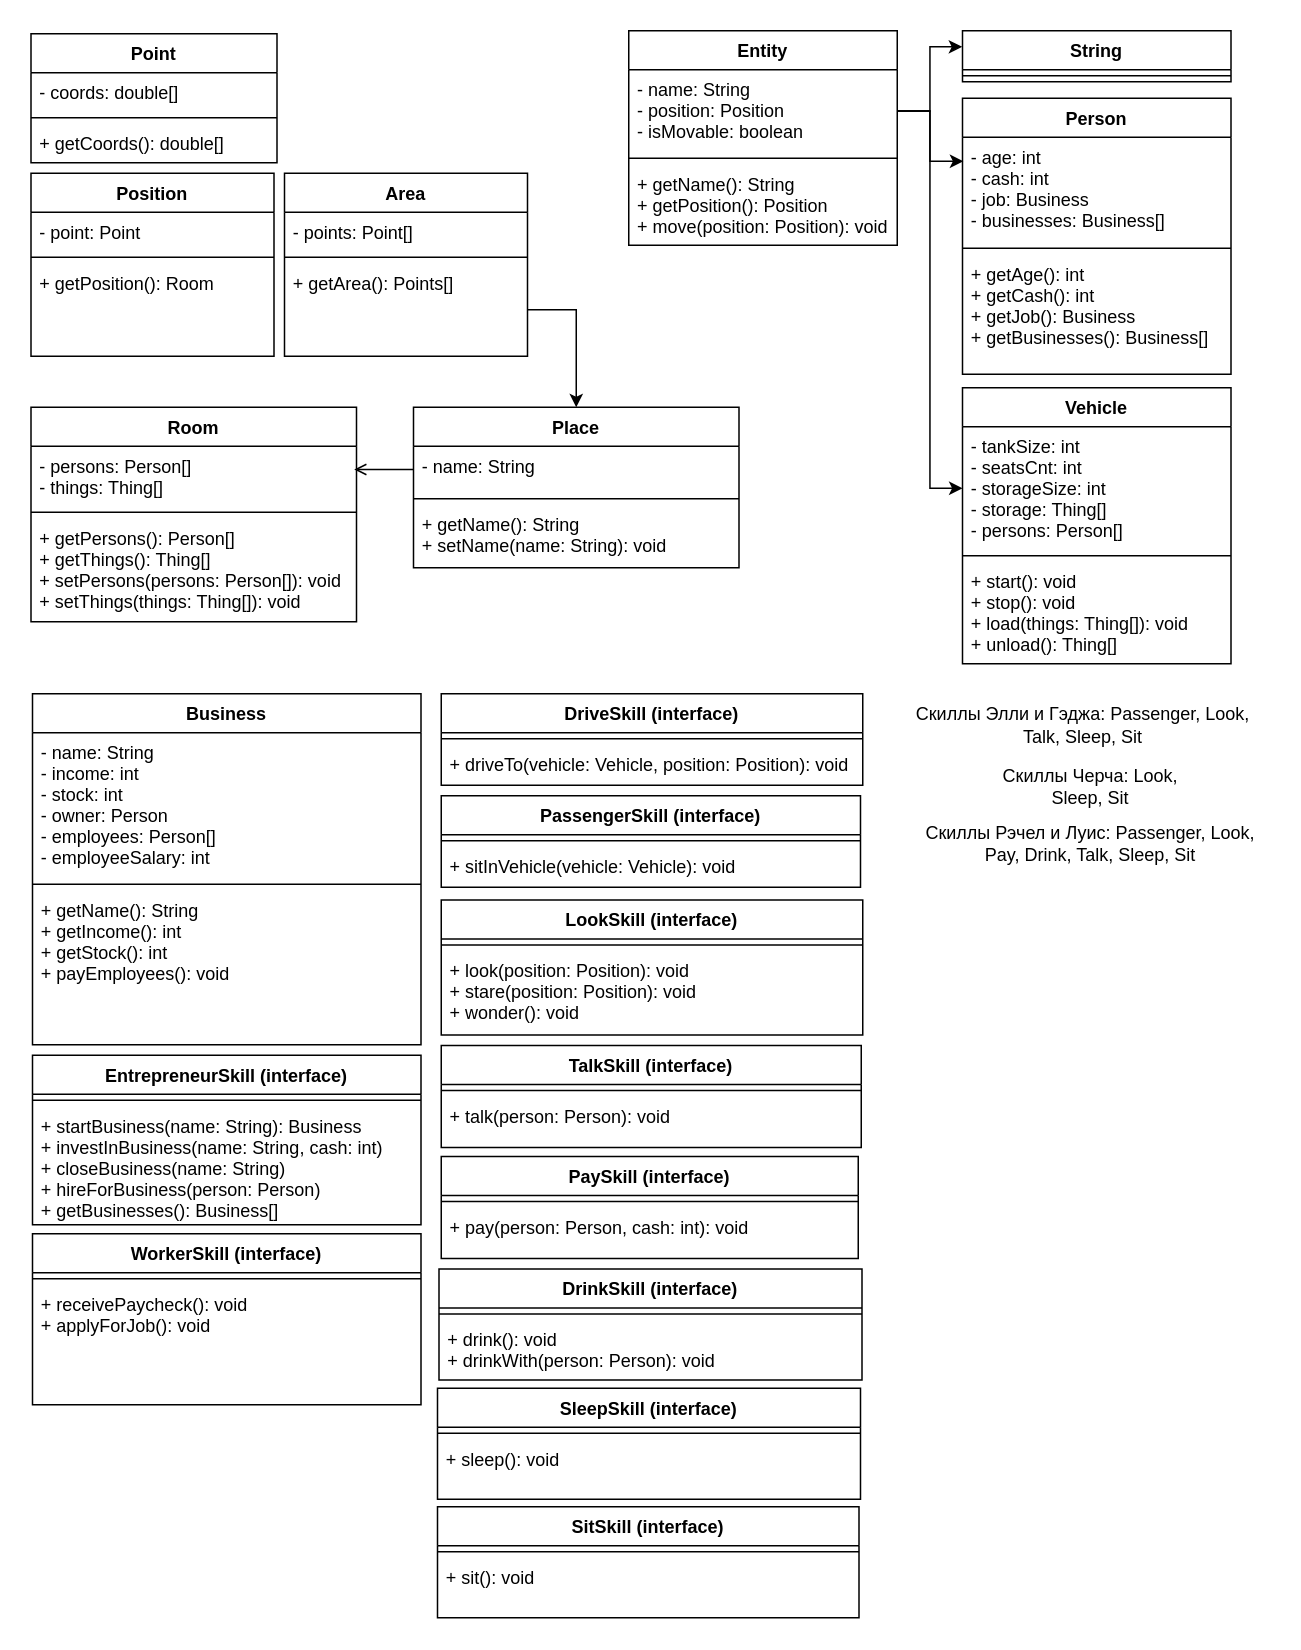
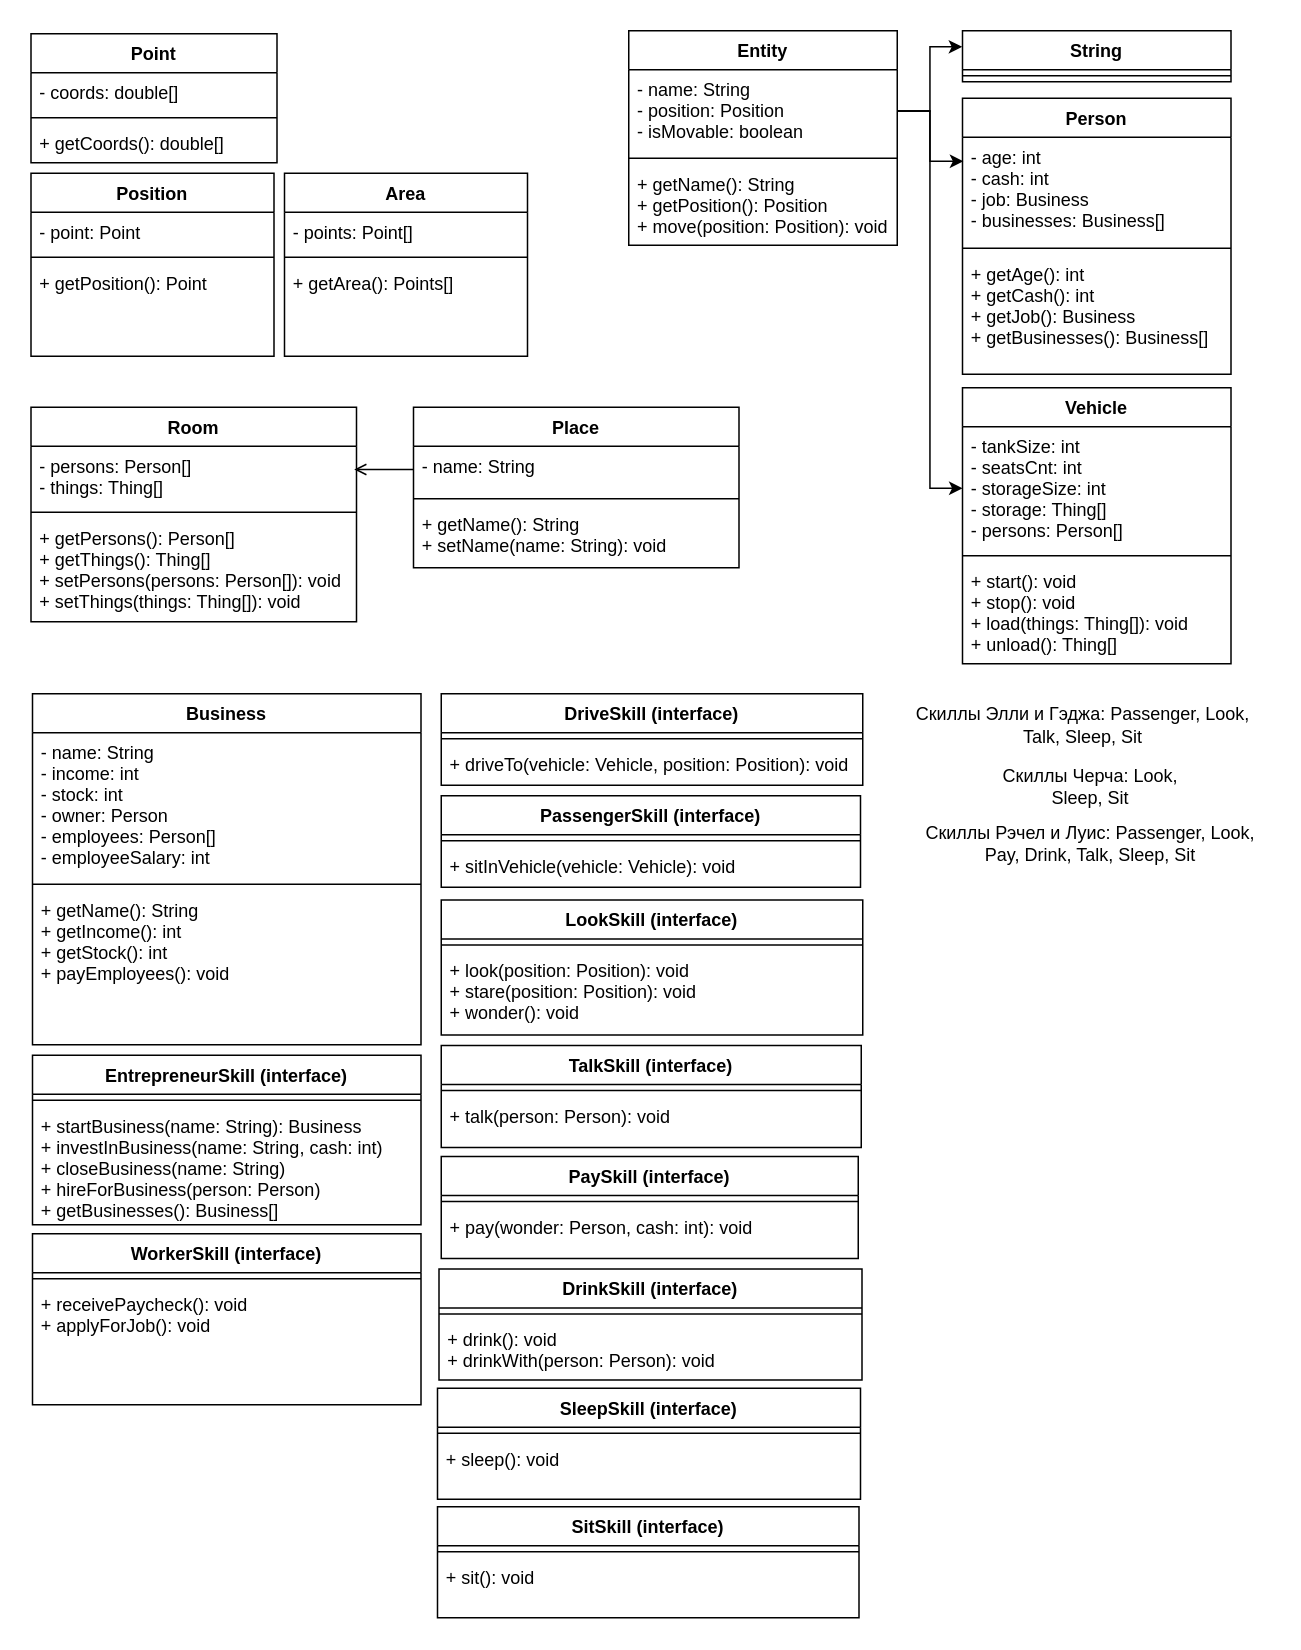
node "+ getPosition(): Room": label "+ getPosition(): Room" -> "+ getPosition(): Point"
edge "+ getArea(): Points[]" -> "Place": removed
node "+ pay(person: Person, cash: int): void": label "+ pay(person: Person, cash: int): void" -> "+ pay(wonder: Person, cash: int): void"
